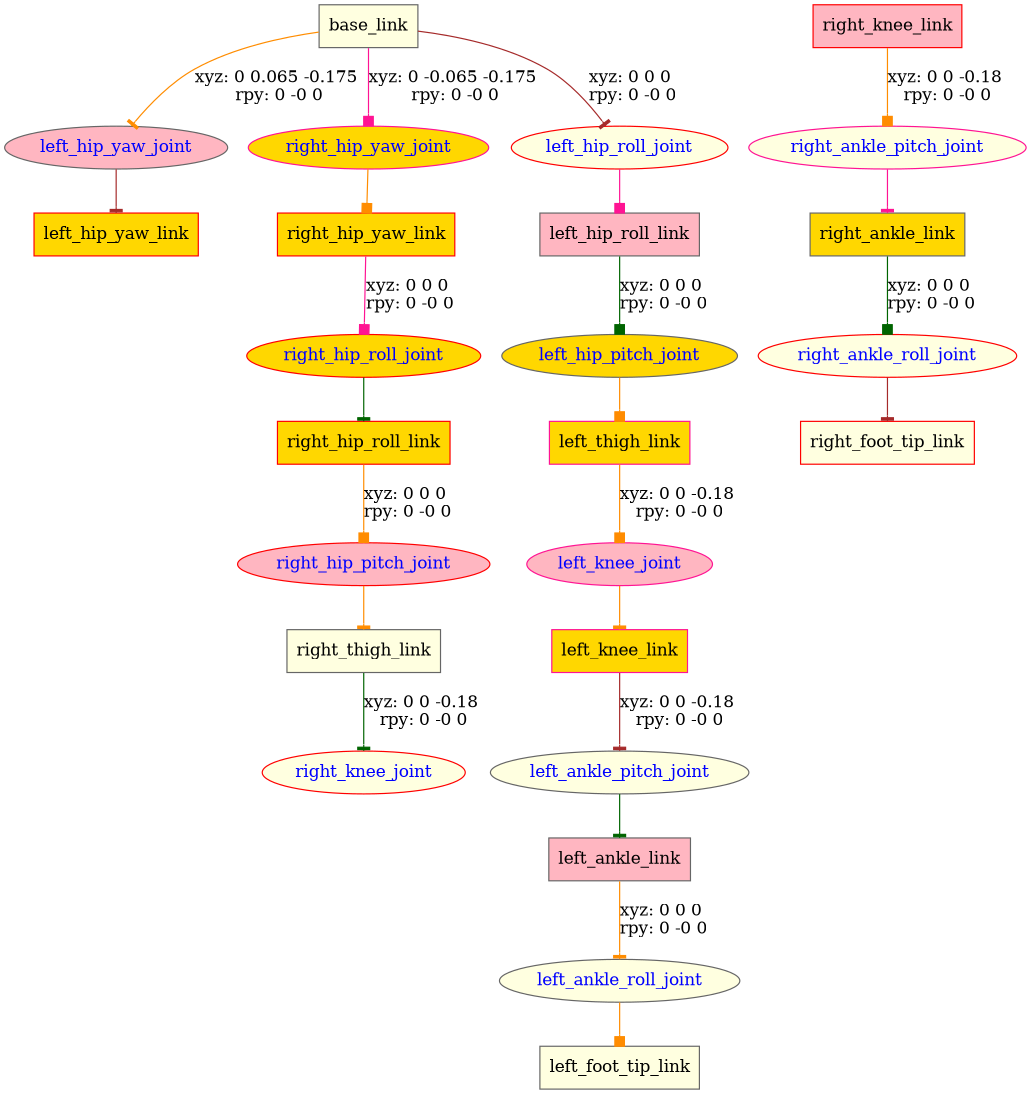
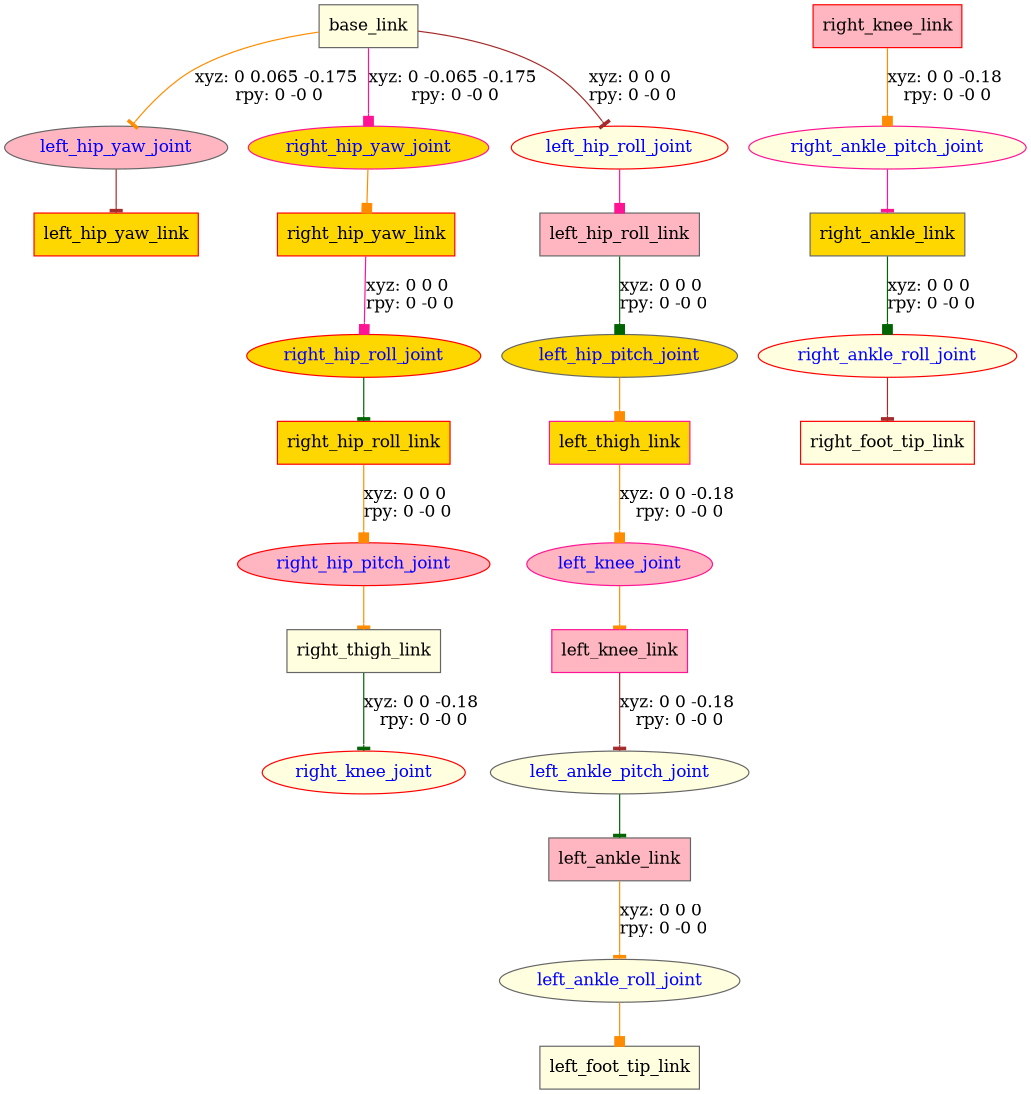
node "left_knee_link": fillcolor gold -> lightpink
